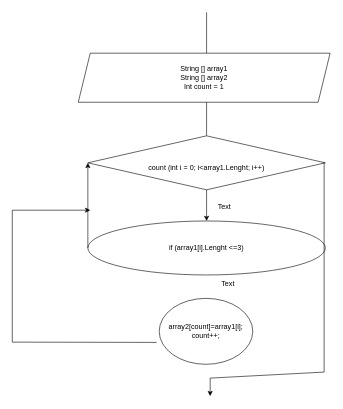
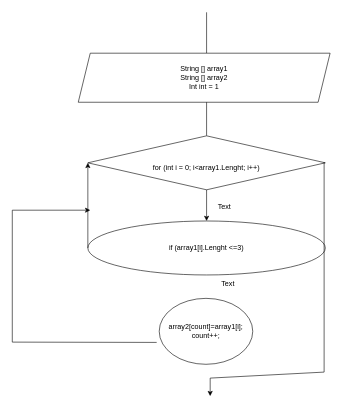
node "String [] array1 String [] array2 Int count = 1": label "String [] array1 String [] array2 Int count = 1" -> "String [] array1 String [] array2 Int int = 1"
node "count (int i = 0; i<array1.Lenght; i++)": label "count (int i = 0; i<array1.Lenght; i++)" -> "for (int i = 0; i<array1.Lenght; i++)"
